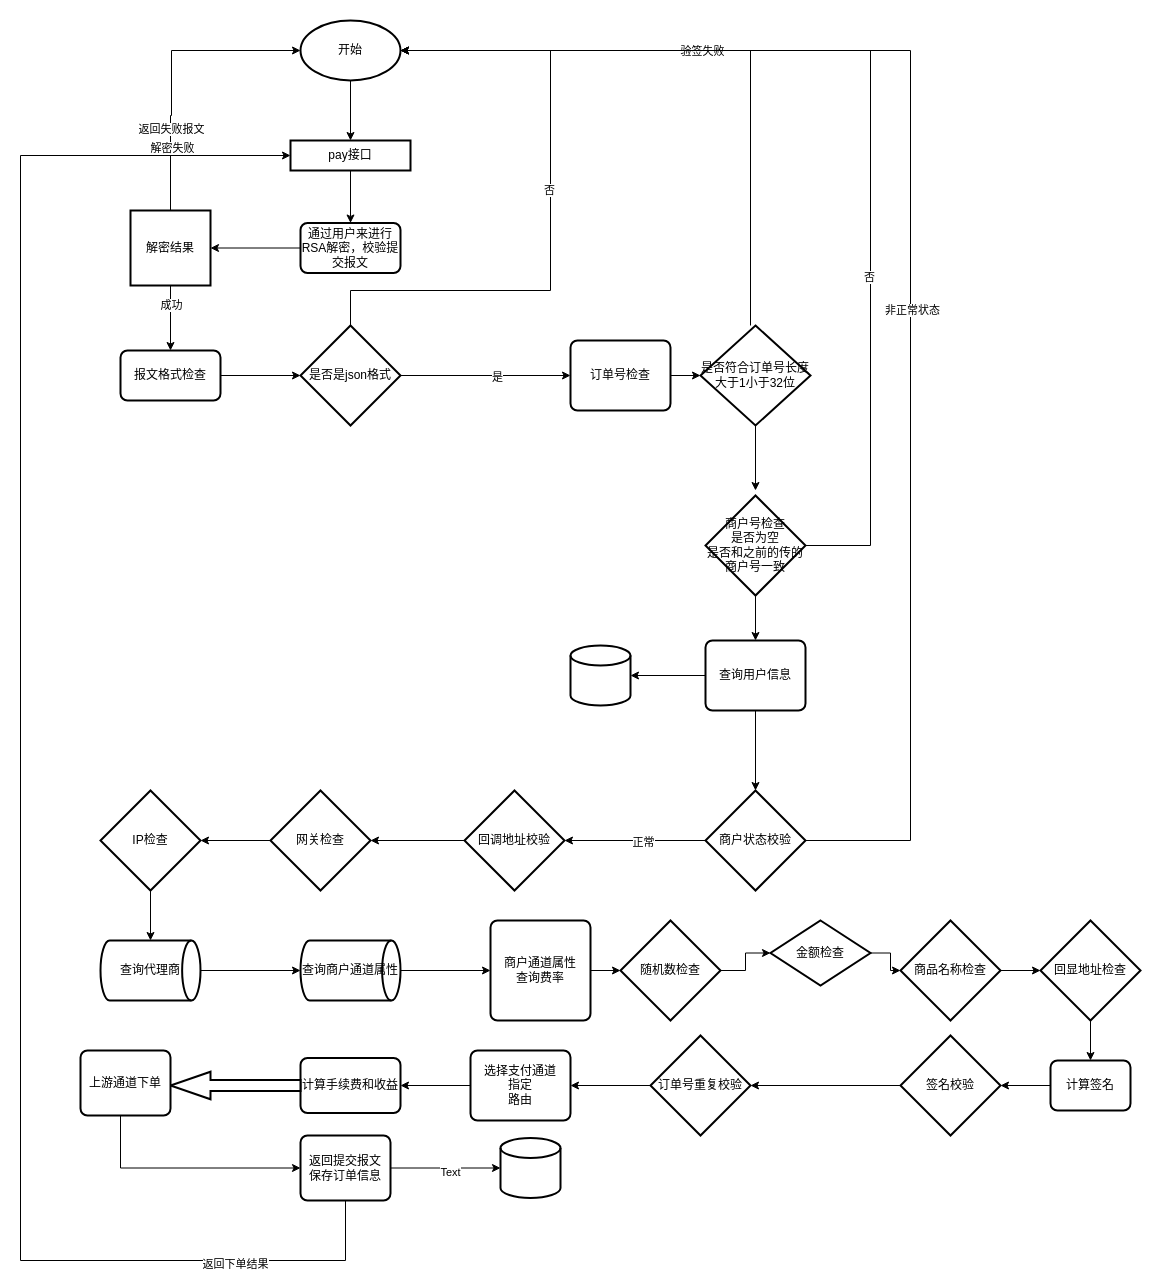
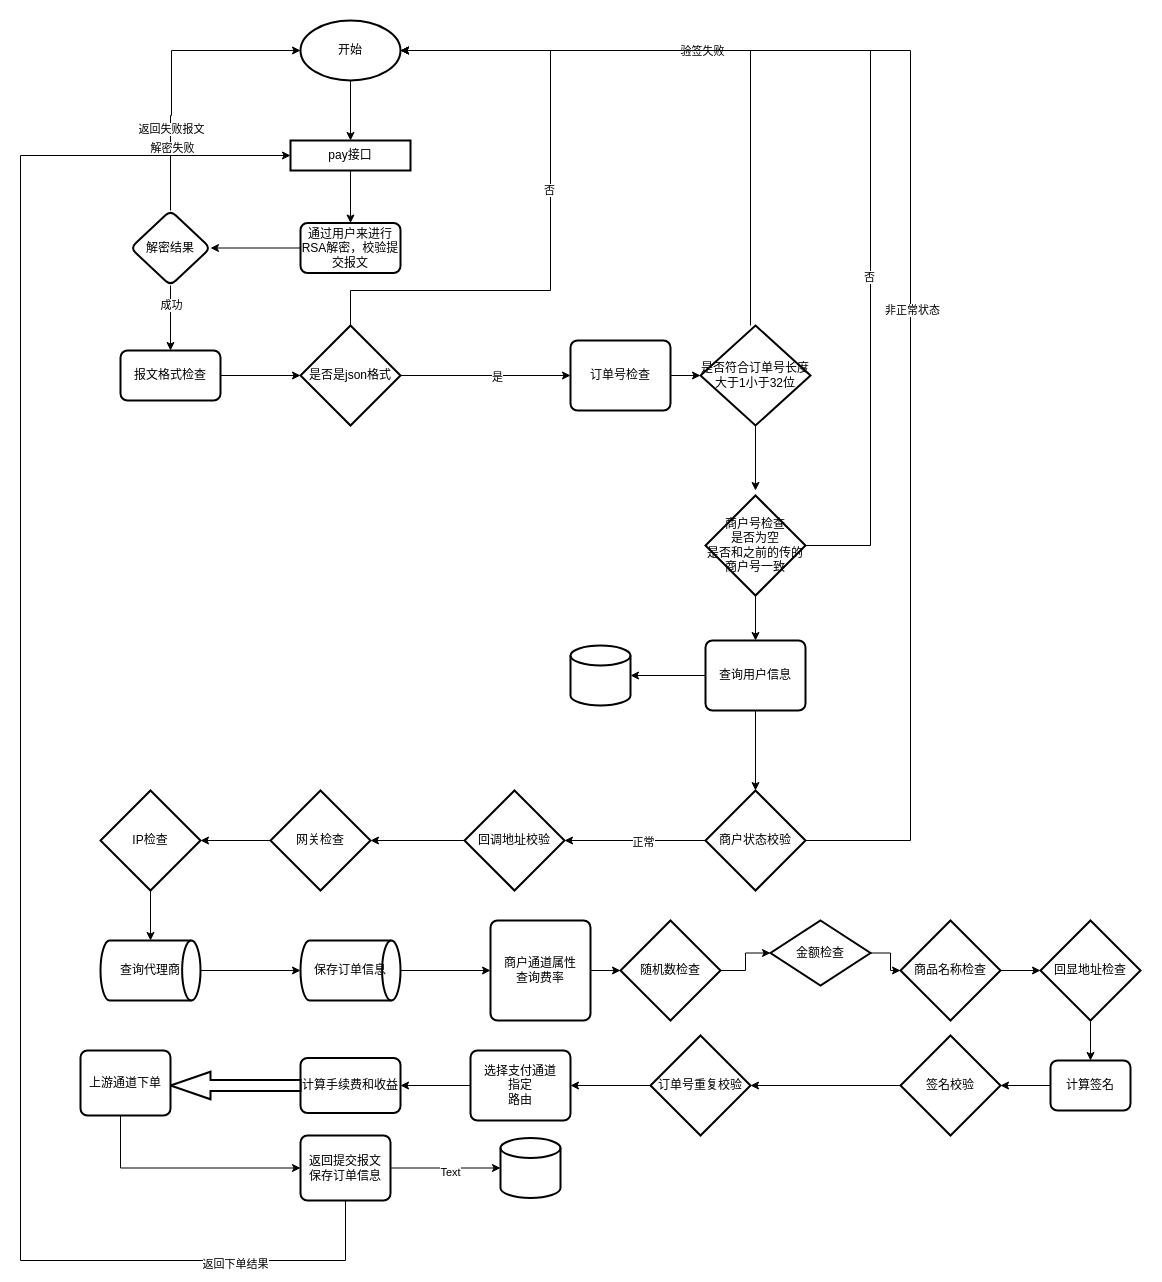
node "解密结果": shape rectangle -> diamond
node "查询商户通道属性": label "查询商户通道属性" -> "保存订单信息"
